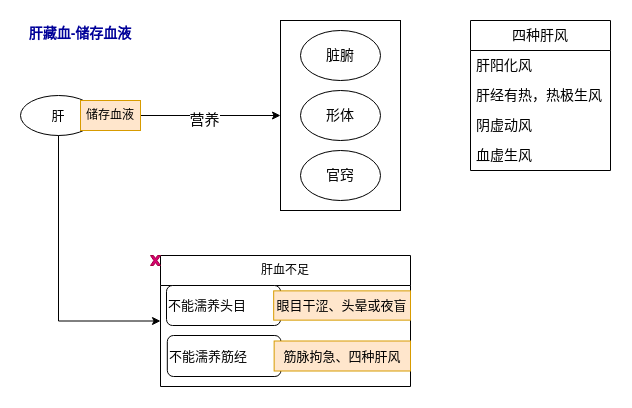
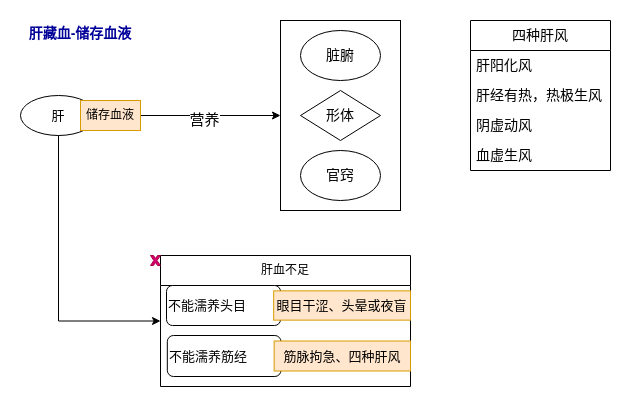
node "形体": shape ellipse -> diamond
